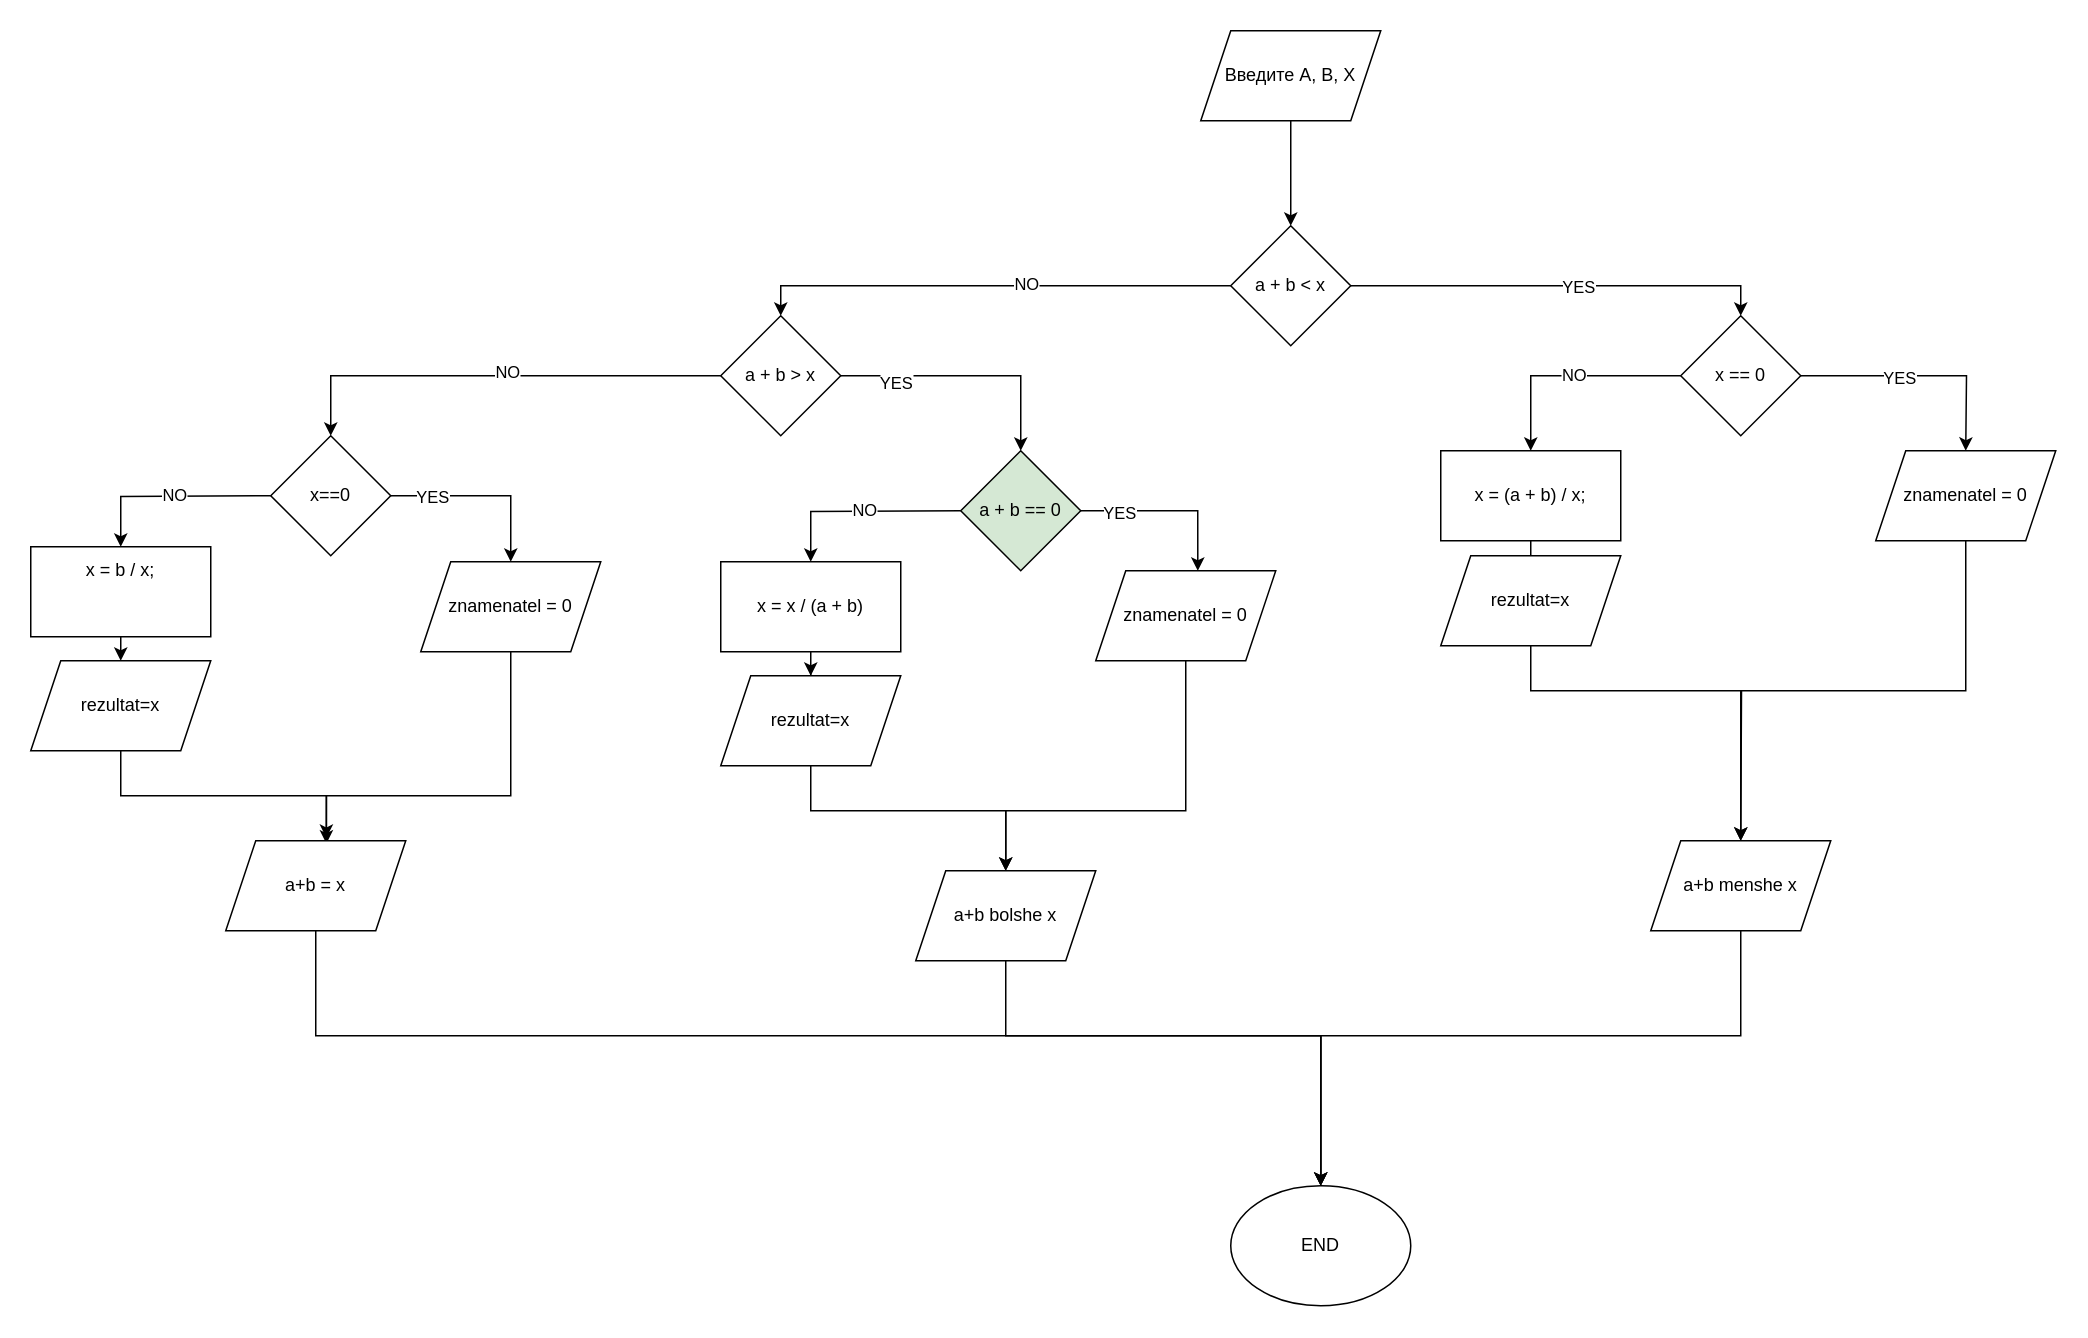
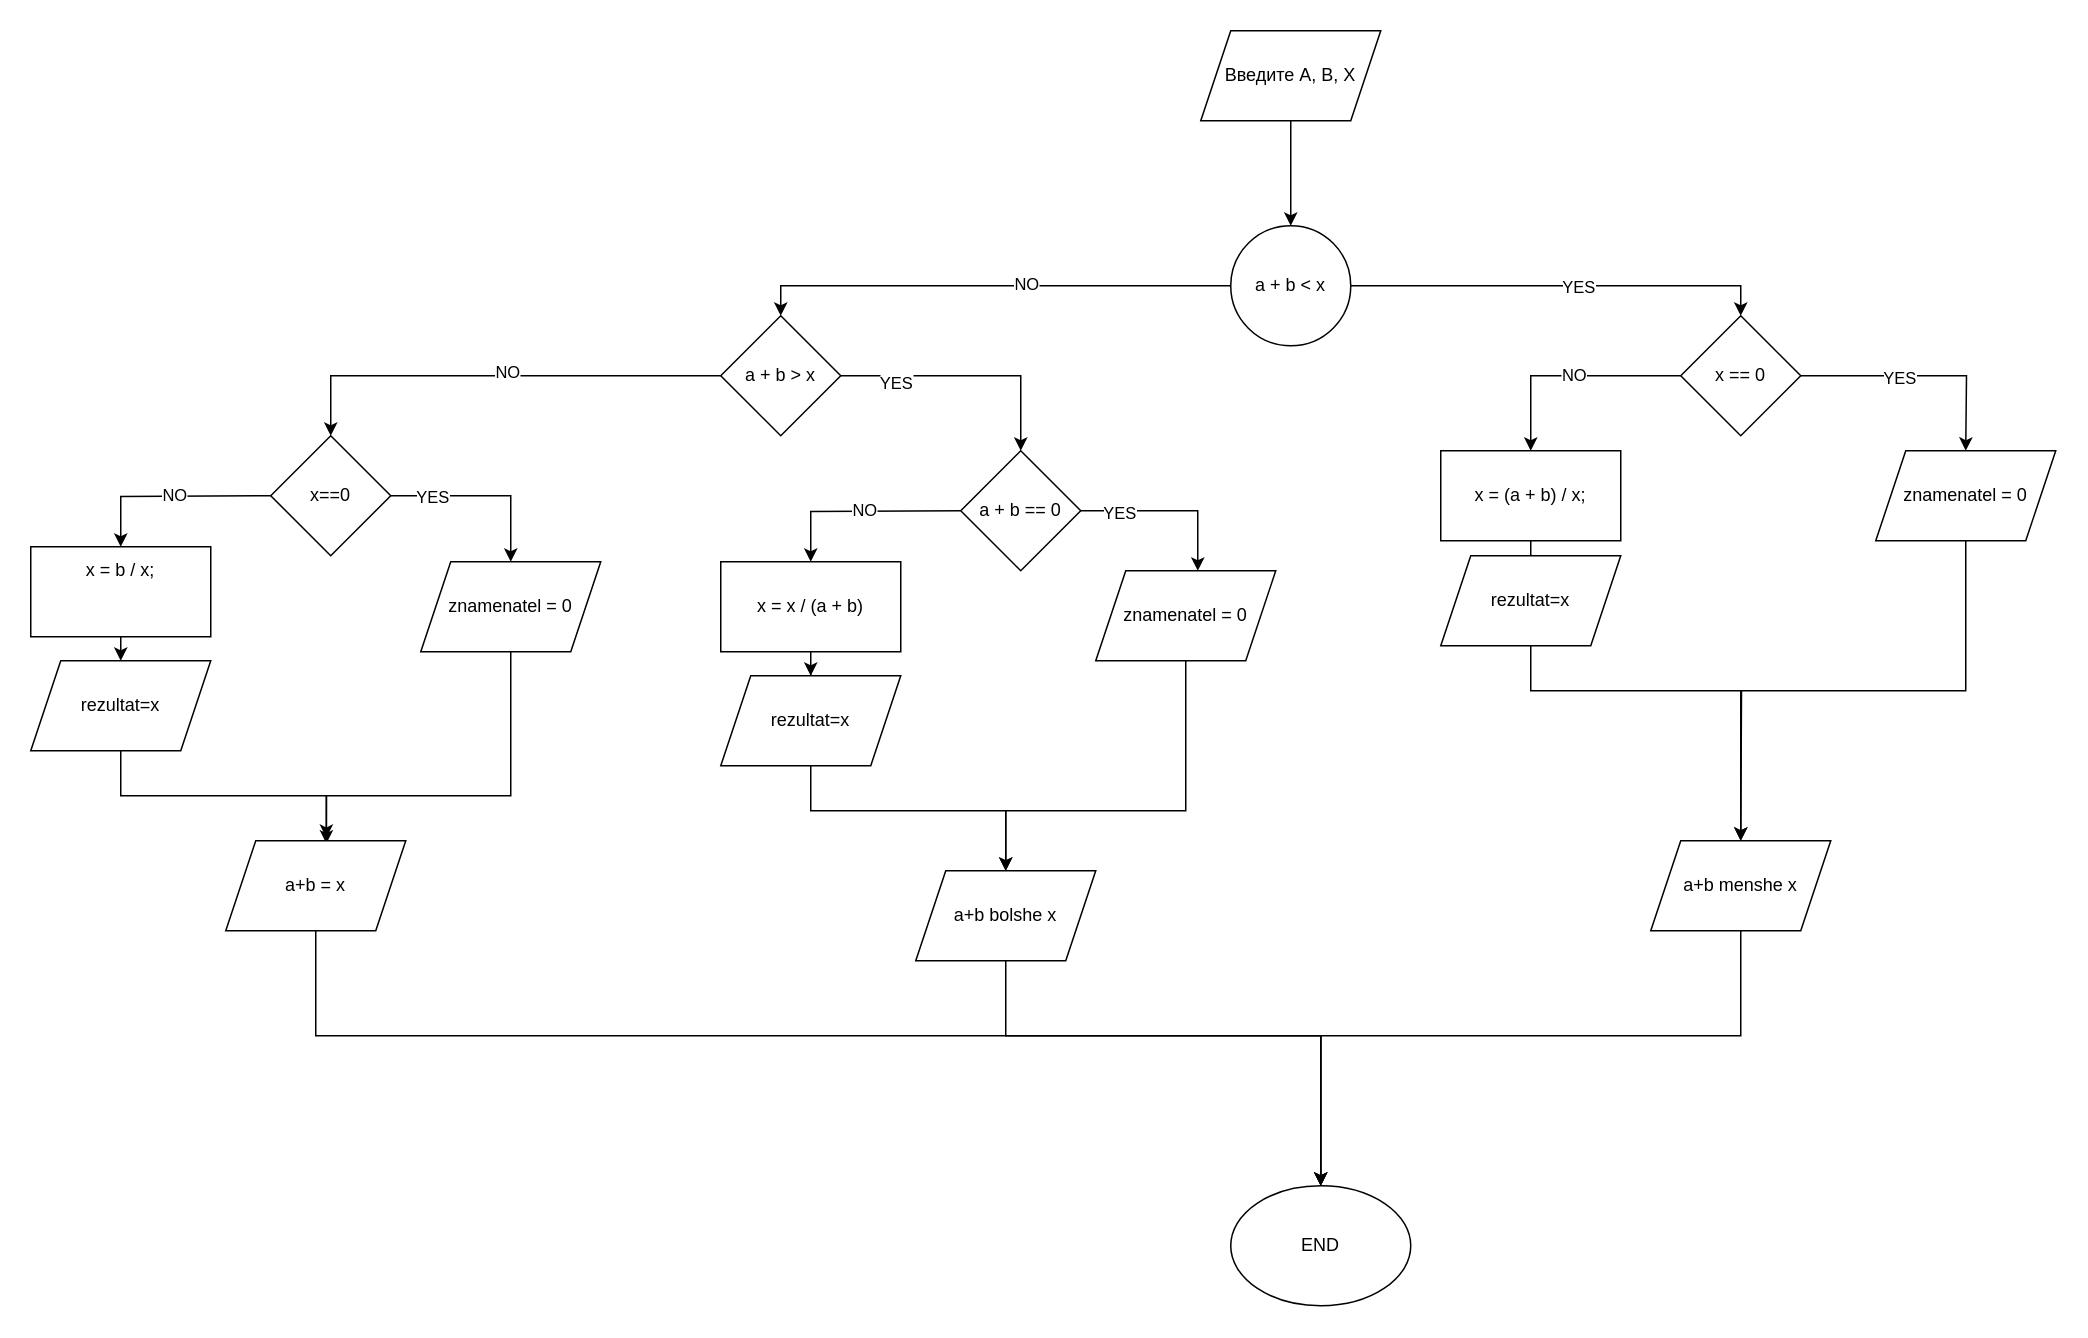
node "a + b < x": shape diamond -> ellipse
node "a + b == 0": fillcolor #d5e8d4 -> #ffffff
